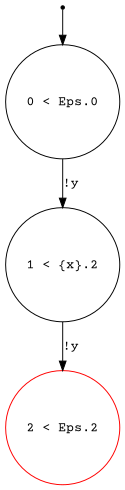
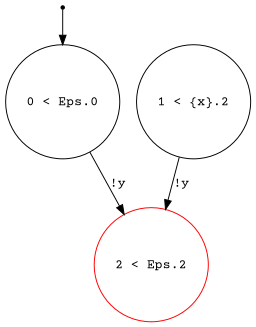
edge "0 < Eps.0" -> "1 < {x}.2": now "0 < Eps.0" -> "2 < Eps.2"
